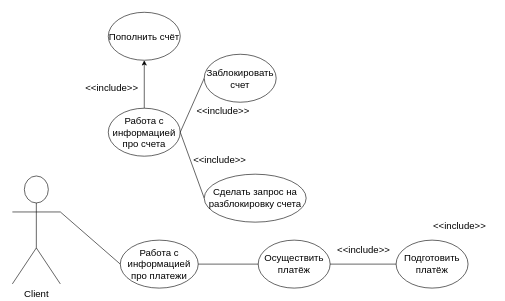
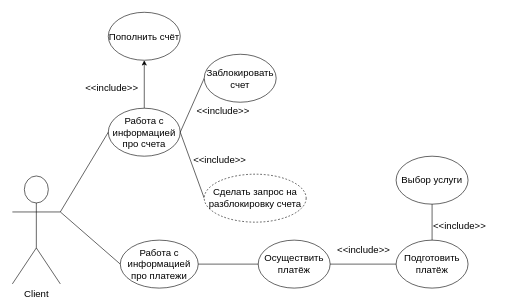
edge "Работа с информацией про счета" -- "Client": added
node "Выбор услуги": added
node "Сделать запрос на разблокировку счета": style solid -> dashed
edge "Выбор услуги" -- "Подготовить платёж": added
